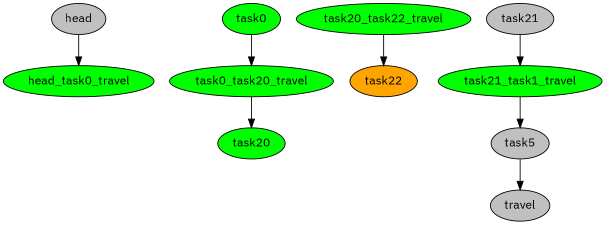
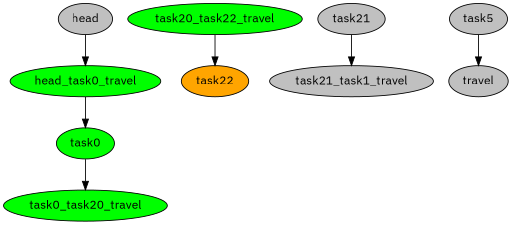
node "task21_task1_travel": fillcolor green -> gray
edge "head_task0_travel" -> "task0": added
edge "task21_task1_travel" -> "task5": removed
node "task20": removed
